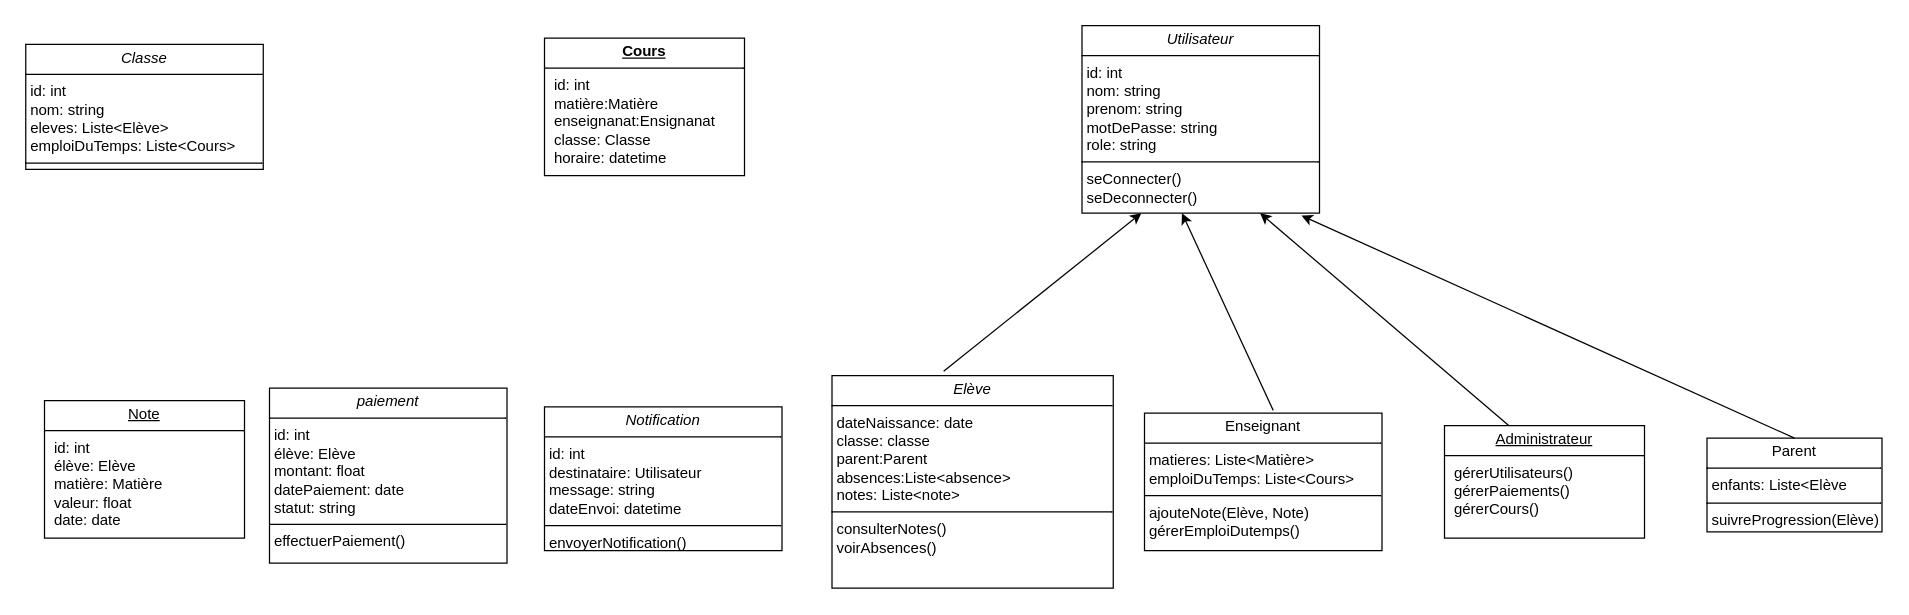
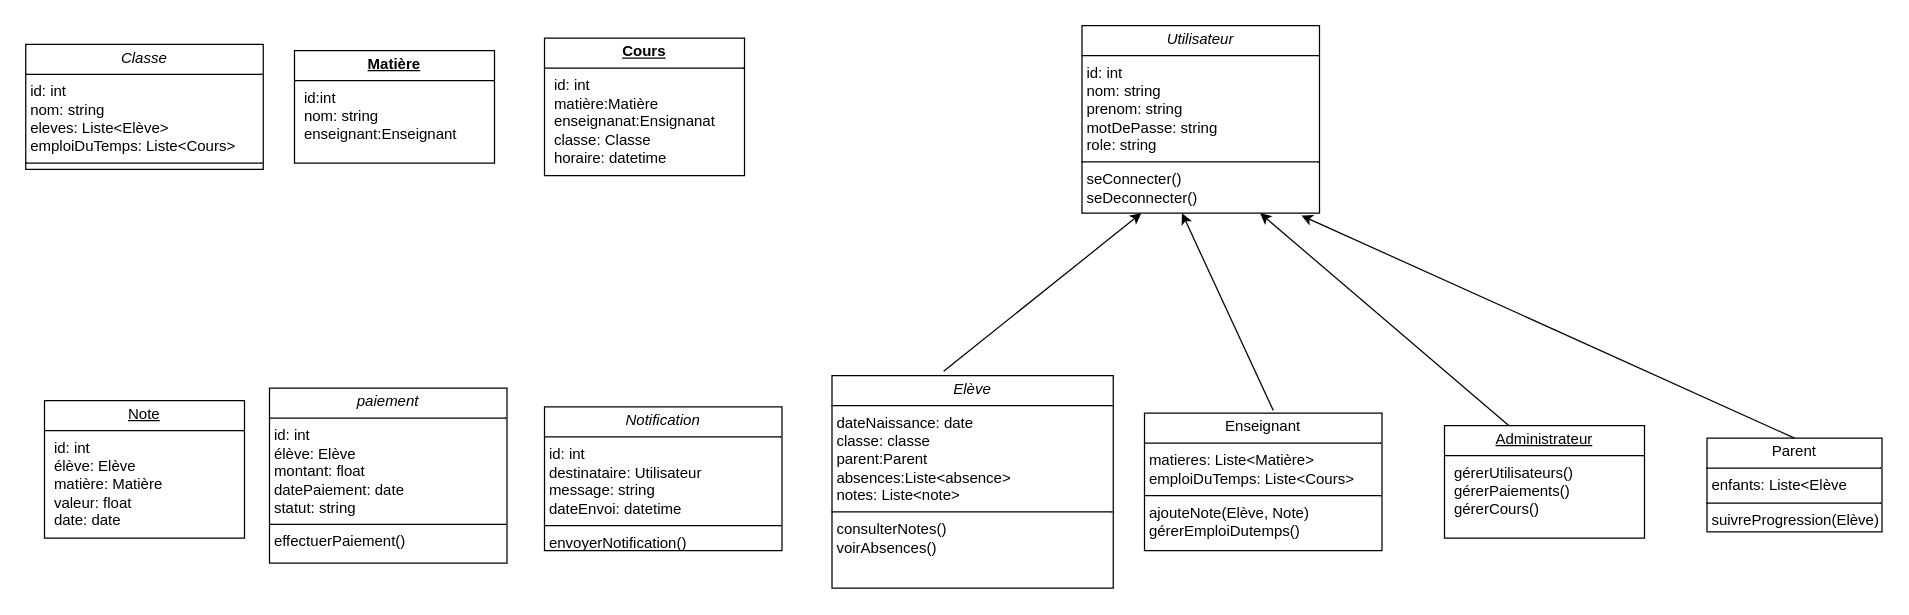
node "Matière id:int nom: string enseignant:Enseignant": added
